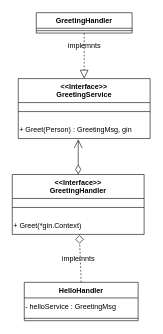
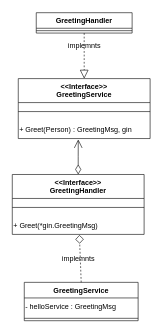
node "+ Greet(*gin.Context)": label "+ Greet(*gin.Context)" -> "+ Greet(*gin.GreetingMsg)"
node "HelloHandler": label "HelloHandler" -> "GreetingService"
